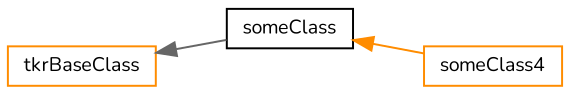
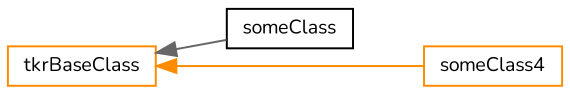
edge "someClass4" -> "someClass": now "someClass4" -> "tkrBaseClass"
